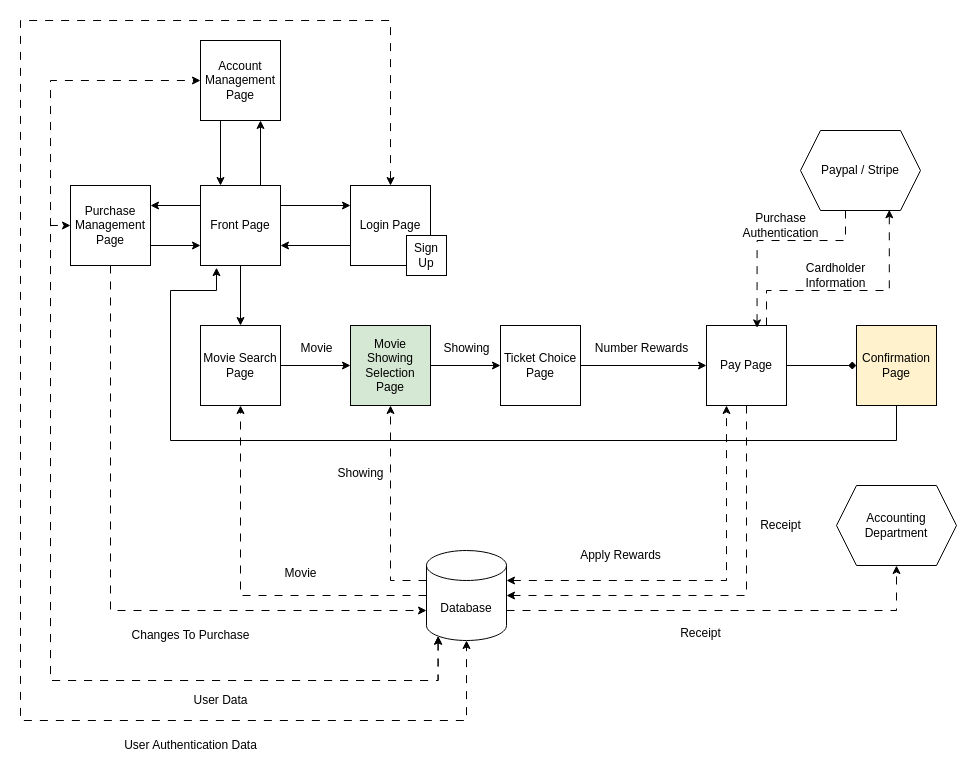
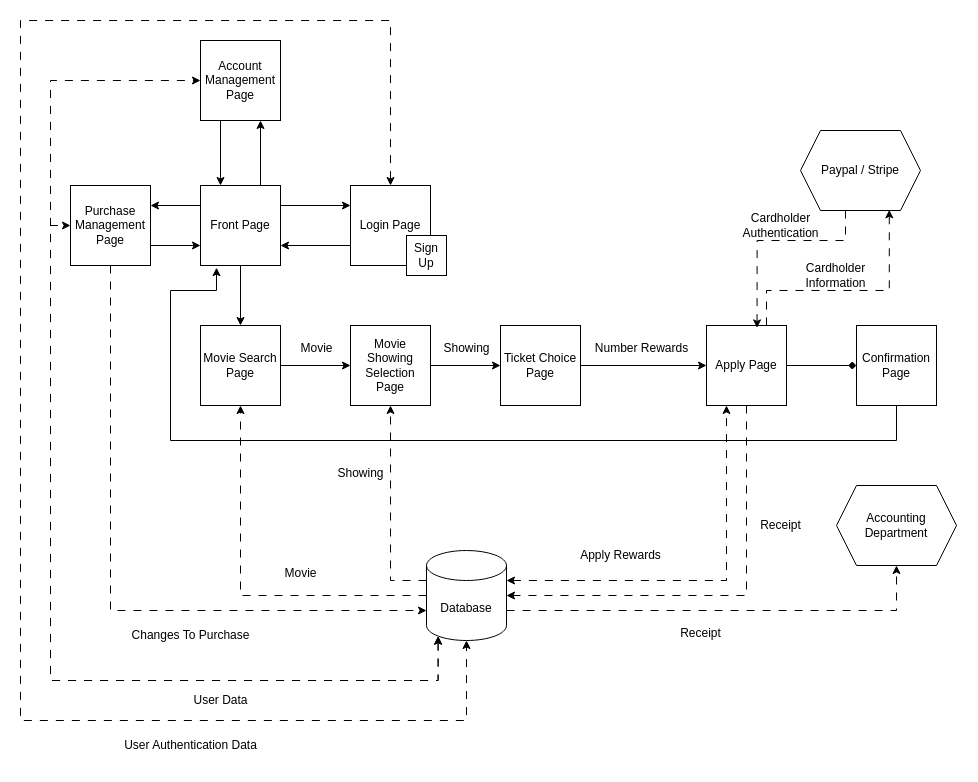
node "Purchase Authentication": label "Purchase Authentication" -> "Cardholder Authentication"
node "Movie Showing Selection Page": fillcolor #d5e8d4 -> #ffffff
node "Pay Page": label "Pay Page" -> "Apply Page"
node "Confirmation Page": fillcolor #fff2cc -> #ffffff
